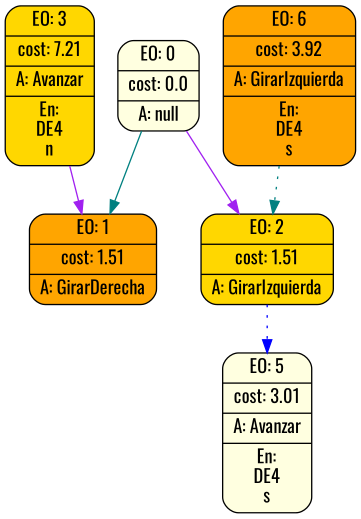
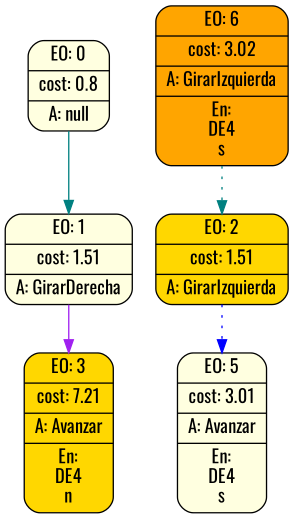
node "EO: 6": text "cost: 3.92" -> "cost: 3.02"
node "EO: 0": text "cost: 0.0" -> "cost: 0.8"
edge "EO: 0" -> "EO: 2": removed
edge "EO: 3" -> "EO: 1": reversed
node "EO: 1": fillcolor orange -> lightyellow
